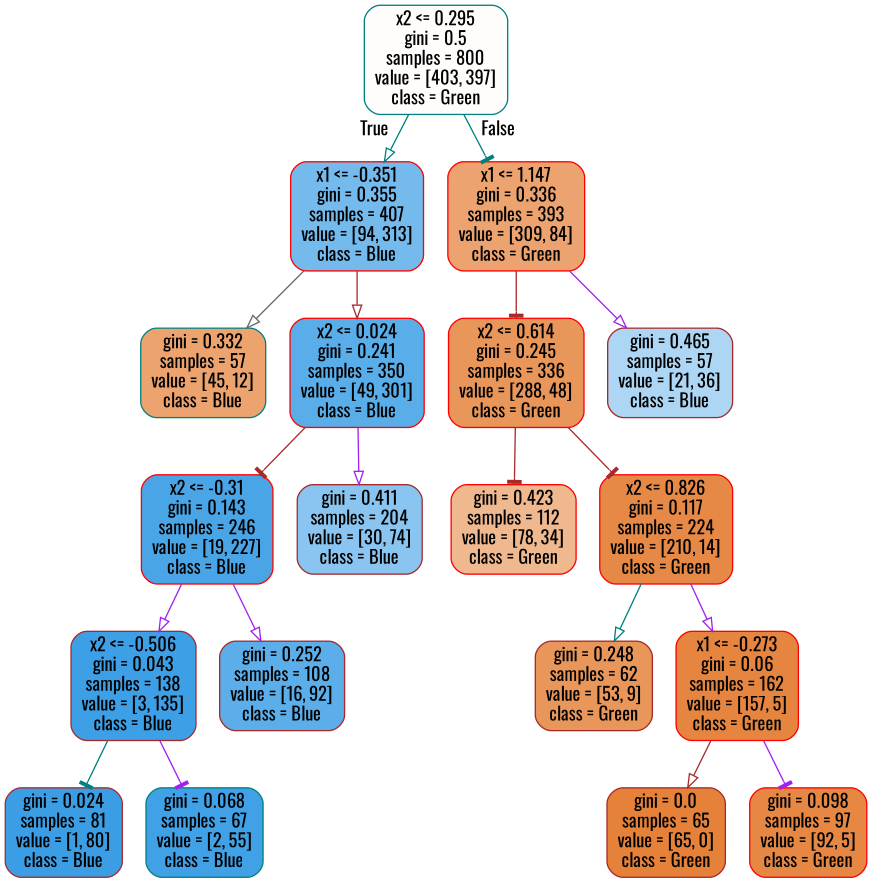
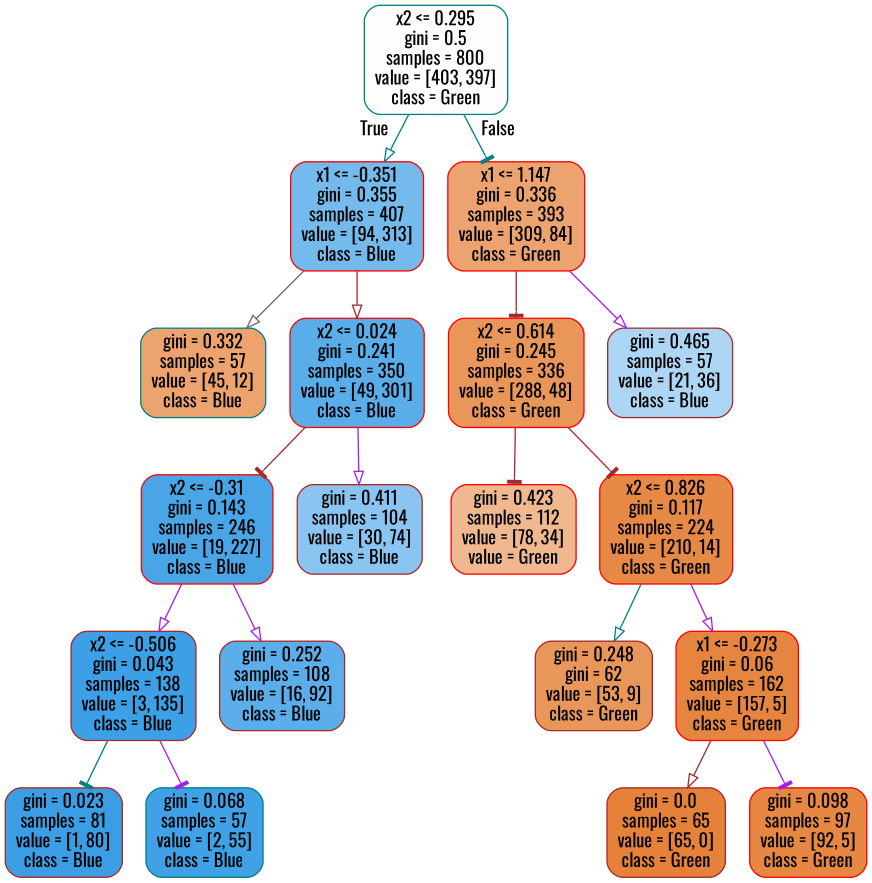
node "gini = 0.411 samples = 204 value = [30, 74] class = Blue": label "gini = 0.411 samples = 204 value = [30, 74] class = Blue" -> "gini = 0.411 samples = 104 value = [30, 74] class = Blue"
node "gini = 0.423 samples = 112 value = [78, 34] class = Green": label "gini = 0.423 samples = 112 value = [78, 34] class = Green" -> "gini = 0.423 samples = 112 value = [78, 34] value = Green"
node "gini = 0.248 samples = 62 value = [53, 9] class = Green": label "gini = 0.248 samples = 62 value = [53, 9] class = Green" -> "gini = 0.248 gini = 62 value = [53, 9] class = Green"
node "gini = 0.024 samples = 81 value = [1, 80] class = Blue": label "gini = 0.024 samples = 81 value = [1, 80] class = Blue" -> "gini = 0.023 samples = 81 value = [1, 80] class = Blue"
node "gini = 0.068 samples = 67 value = [2, 55] class = Blue": label "gini = 0.068 samples = 67 value = [2, 55] class = Blue" -> "gini = 0.068 samples = 57 value = [2, 55] class = Blue"
